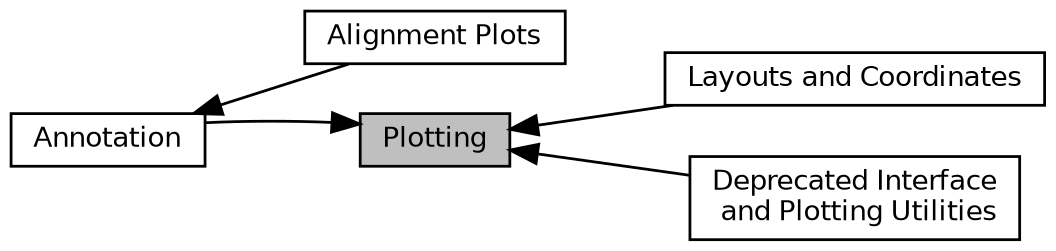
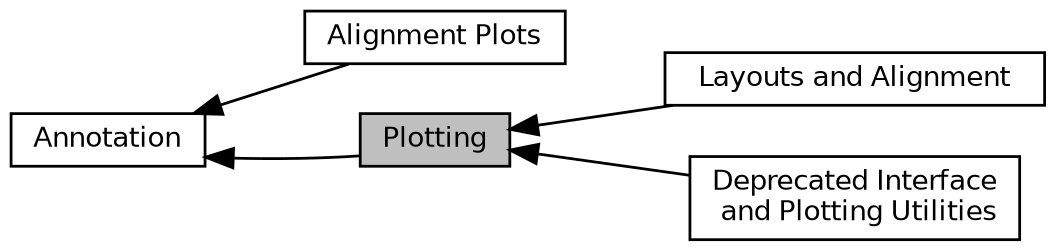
node "Layouts and Coordinates": label "Layouts and Coordinates" -> "Layouts and Alignment"
edge "Annotation" -> "Plotting": reversed
